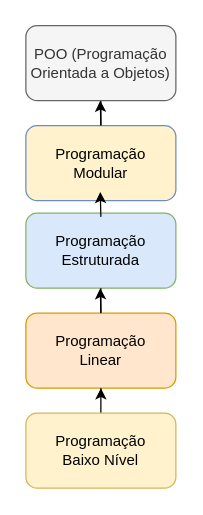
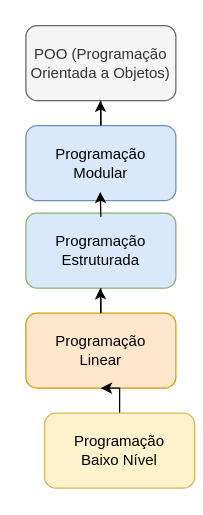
node "Programação Modular": fillcolor #fff2cc -> #dae8fc
node "Programação Baixo Nível": moved (101, 451) -> (119, 451)
